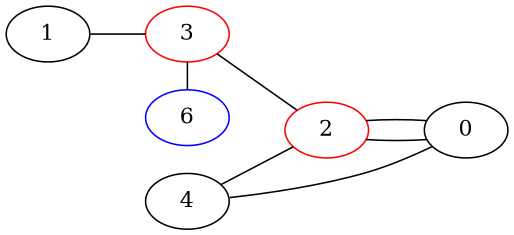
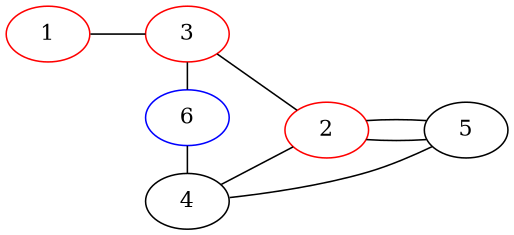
node "1": color black -> red
node "0": label "0" -> "5"
edge "6" -- "4": added
